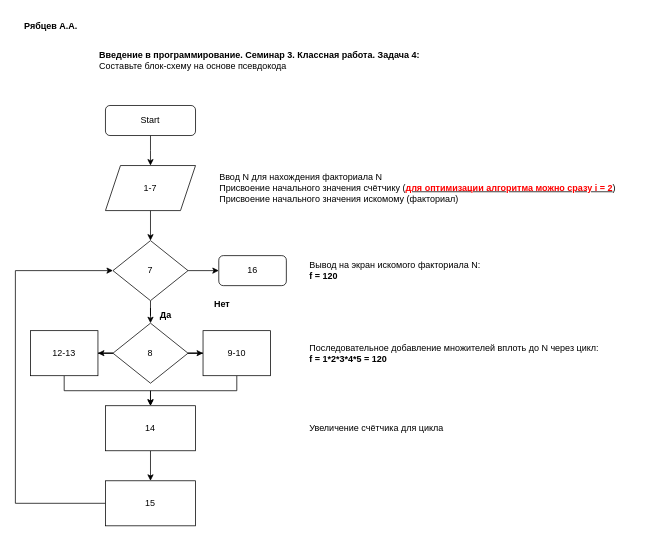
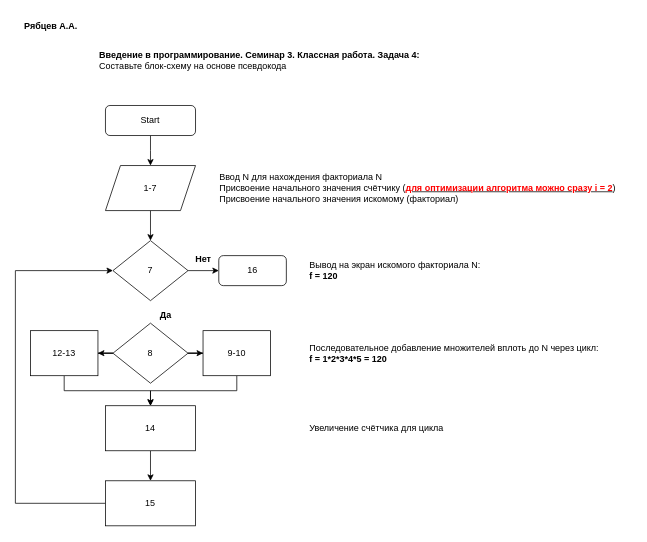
node "Нет": moved (222, 304) -> (203, 259)
edge "7" -> "8": removed
